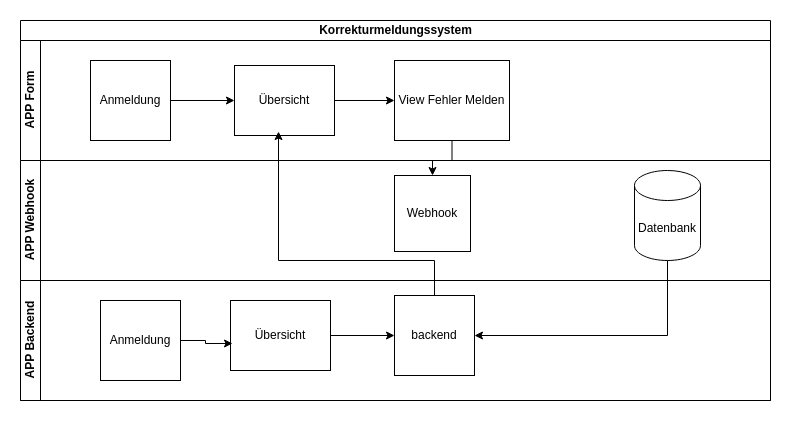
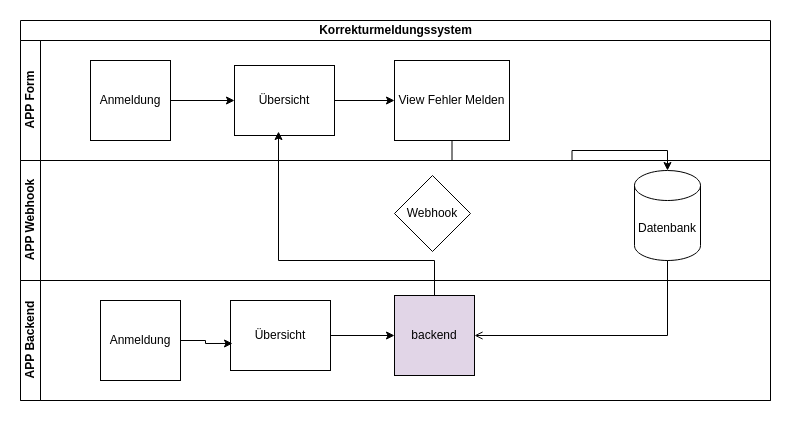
edge "View Fehler Melden" -> "Webhook": now "View Fehler Melden" -> "Datenbank"
node "Webhook": shape rectangle -> diamond
node "backend": fillcolor #ffffff -> #e1d5e7
edge "Datenbank" -> "backend": arrowhead classic -> open
